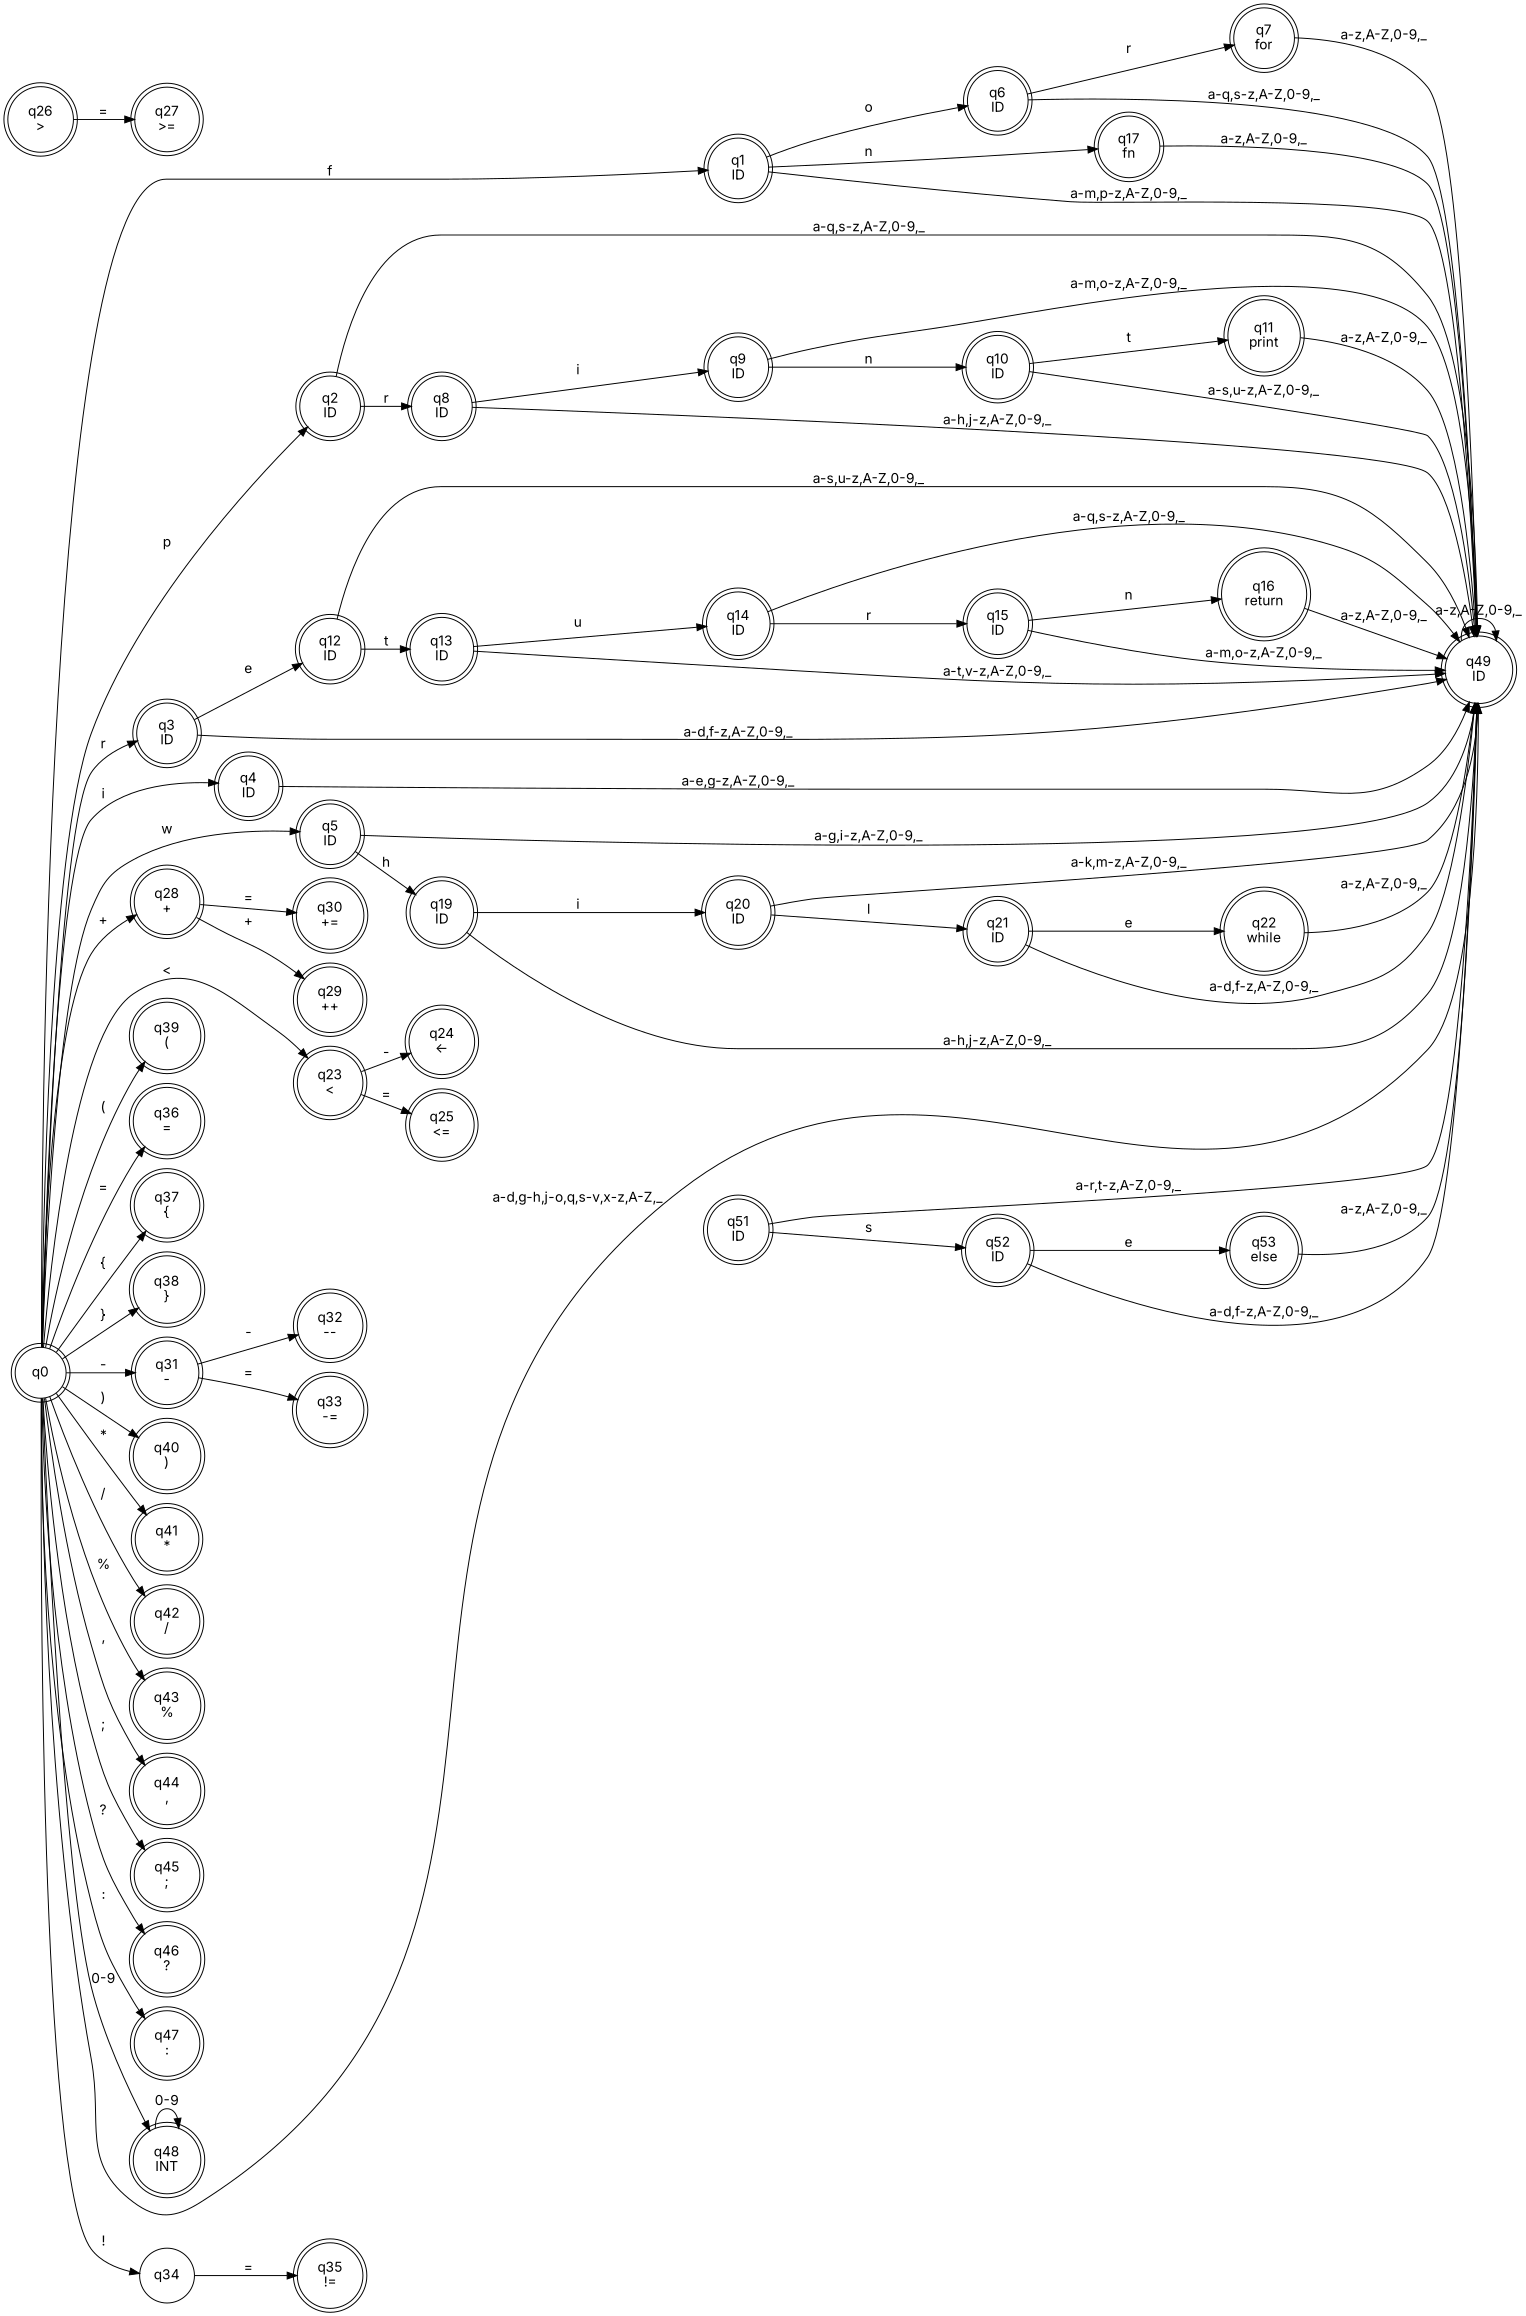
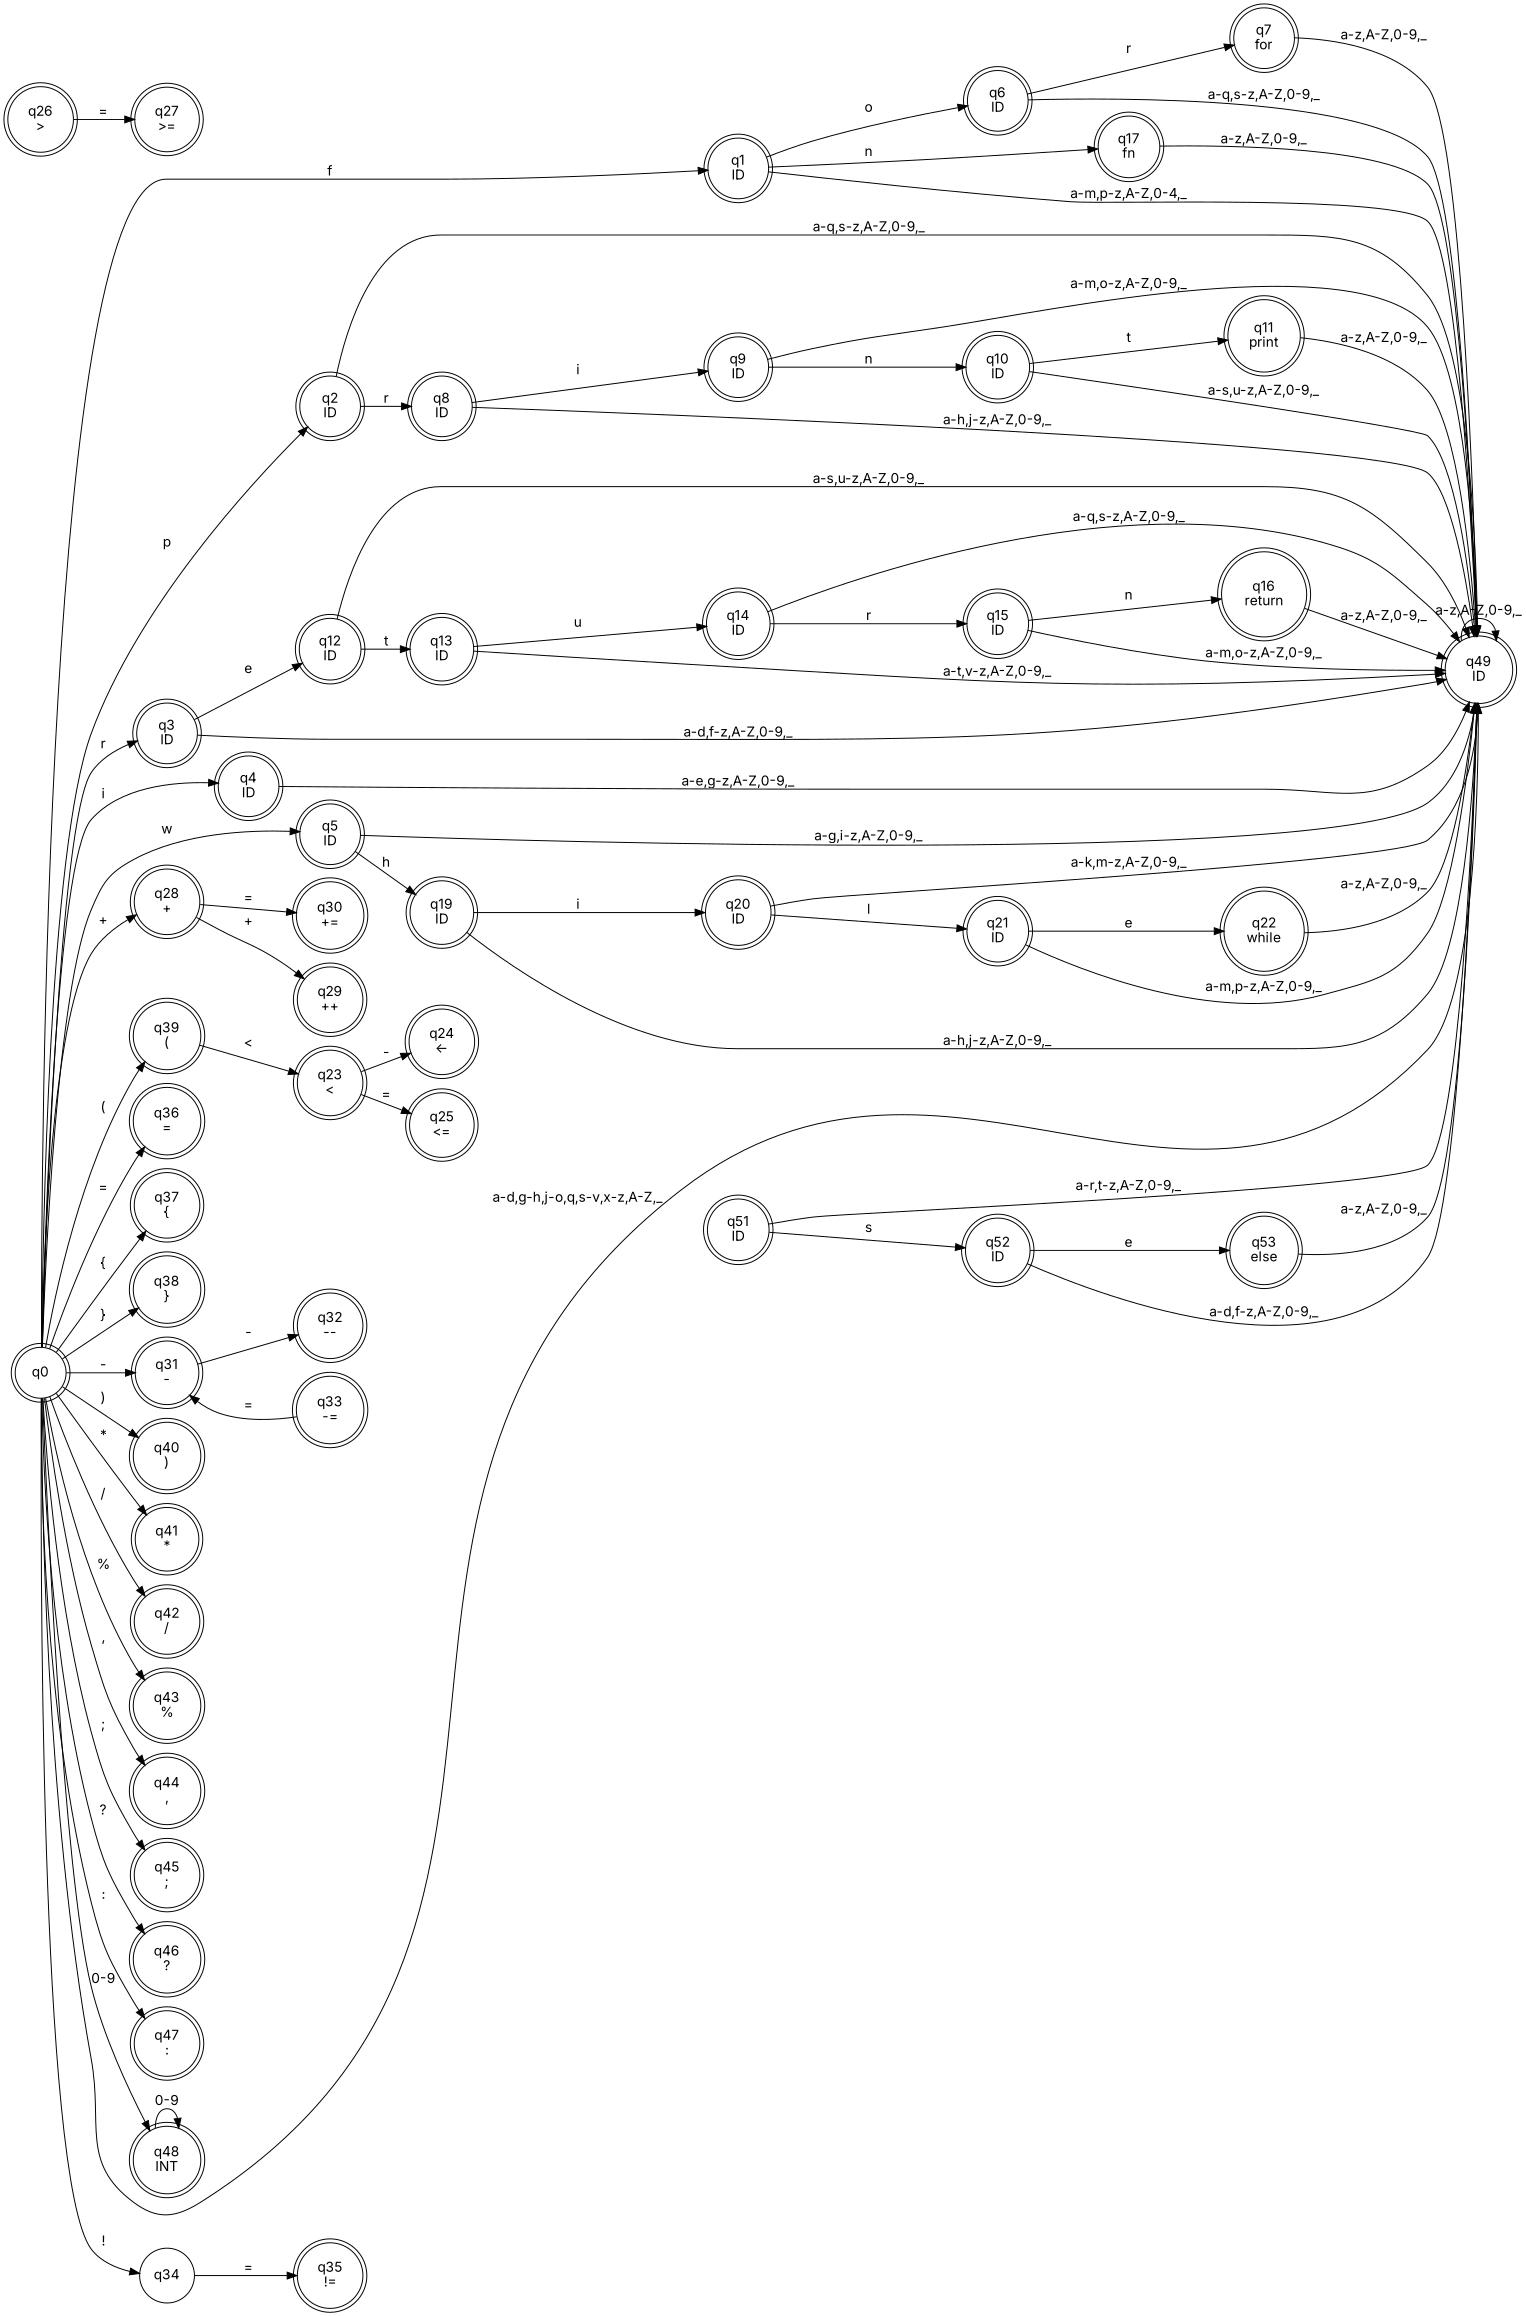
edge "q1 ID" -> "q49 ID": label "a-m,p-z,A-Z,0-9,_" -> "a-m,p-z,A-Z,0-4,_"
edge "q21 ID" -> "q49 ID": label "a-d,f-z,A-Z,0-9,_" -> "a-m,p-z,A-Z,0-9,_"
edge "q0" -> "q23 <": now "q39 (" -> "q23 <"
edge "q31 -" -> "q33 -=": reversed
